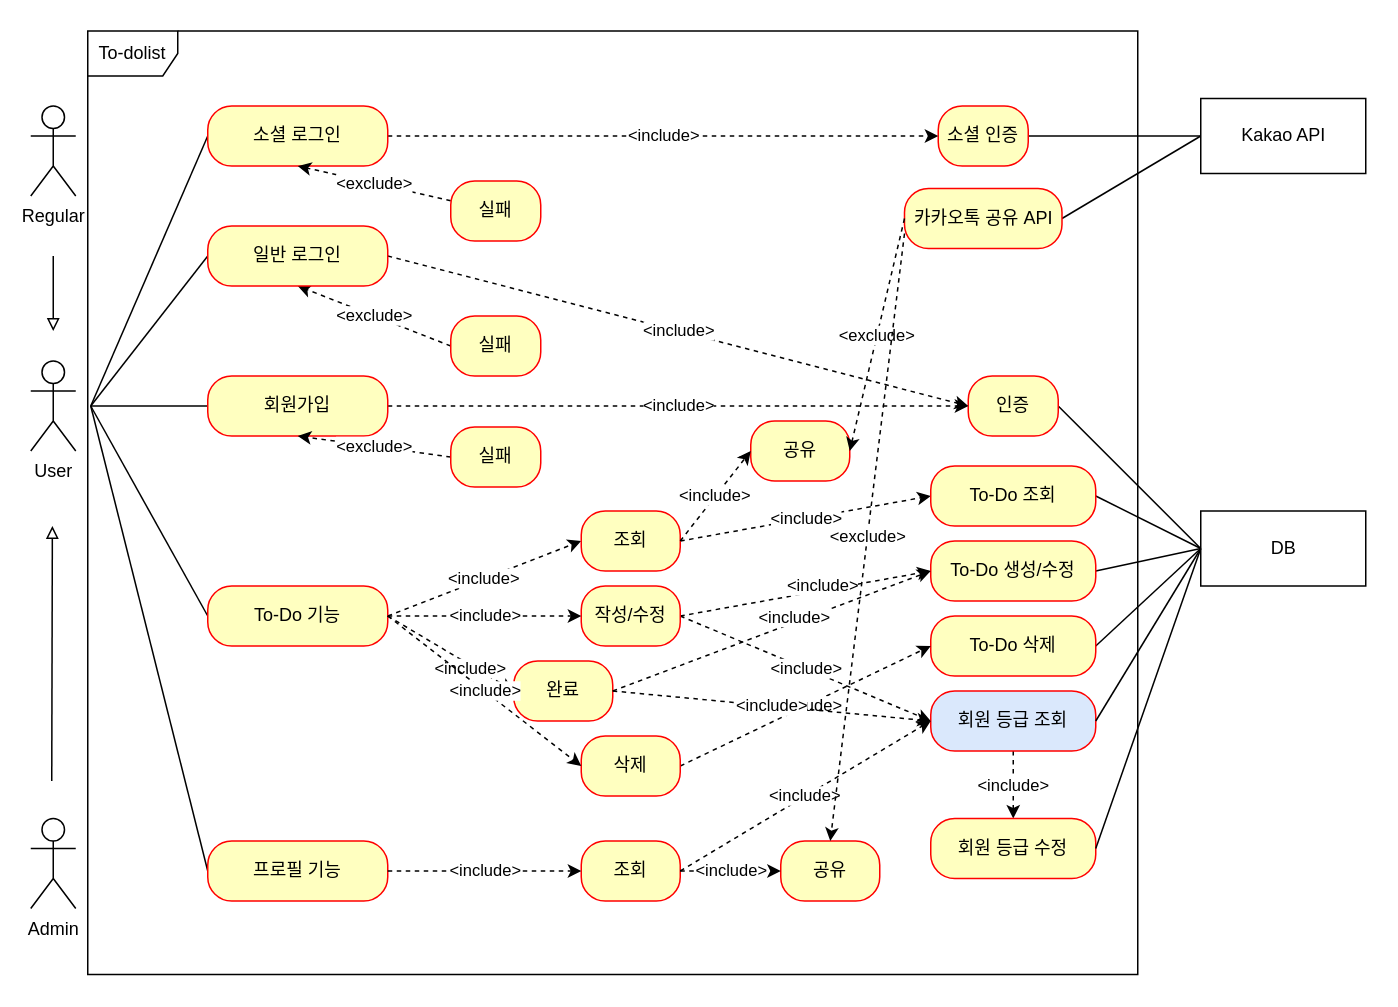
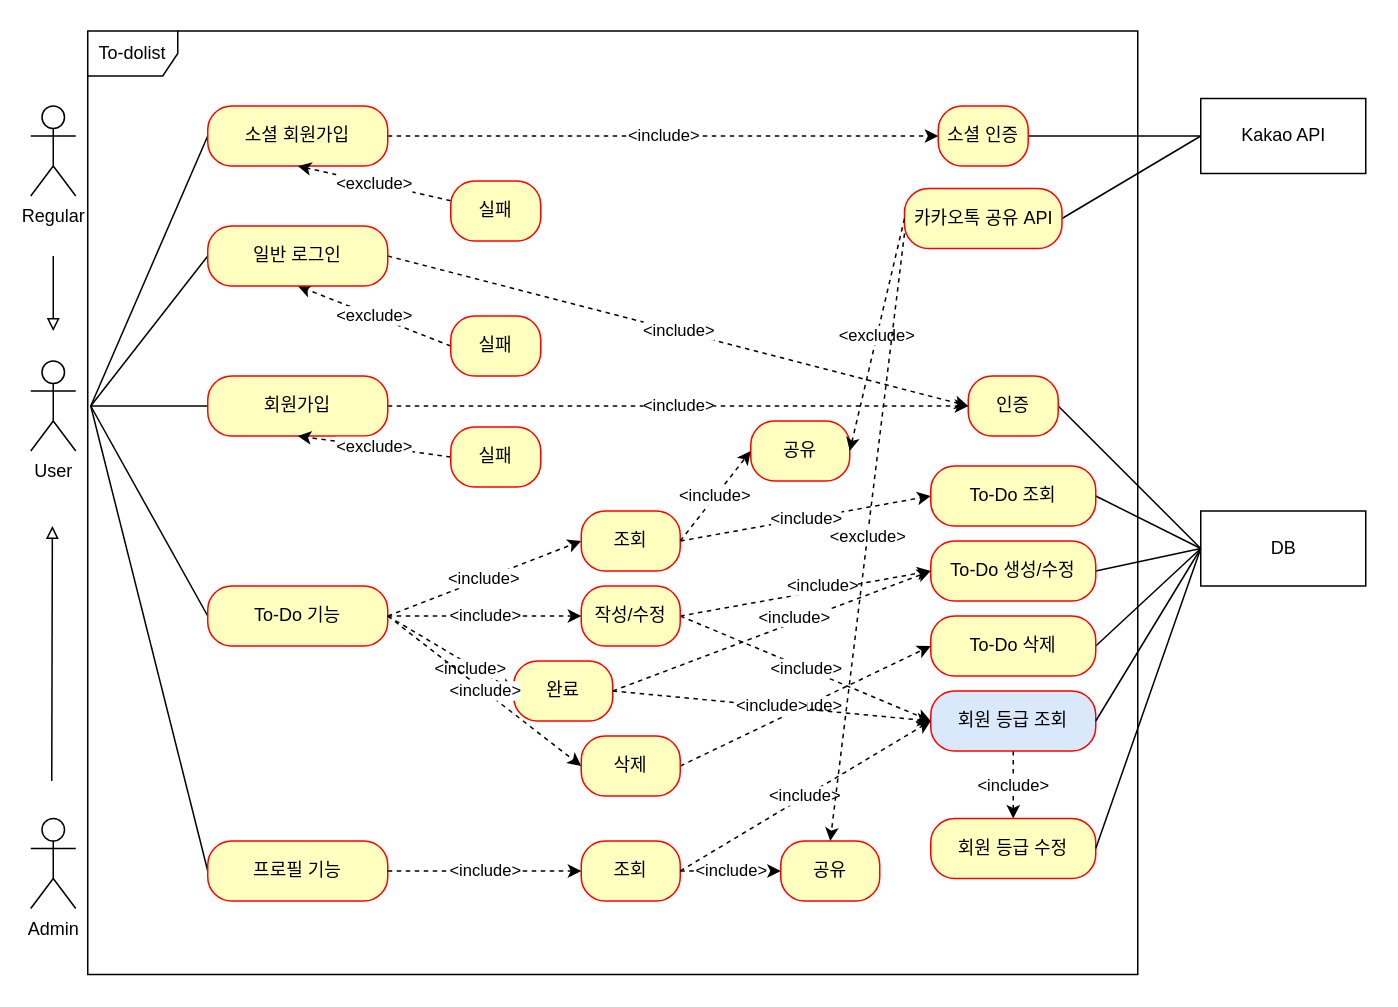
node "소셜 로그인": label "소셜 로그인" -> "소셜 회원가입"
